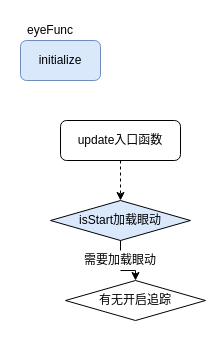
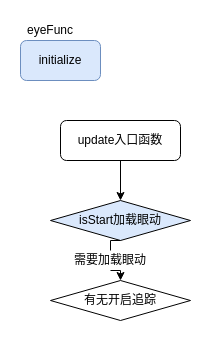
edge "update入口函数" -> "isStart加载眼动": style dashed -> solid
node "需要加载眼动": moved (121, 261) -> (111, 261)
node "有无开启追踪": moved (136, 301) -> (121, 301)
